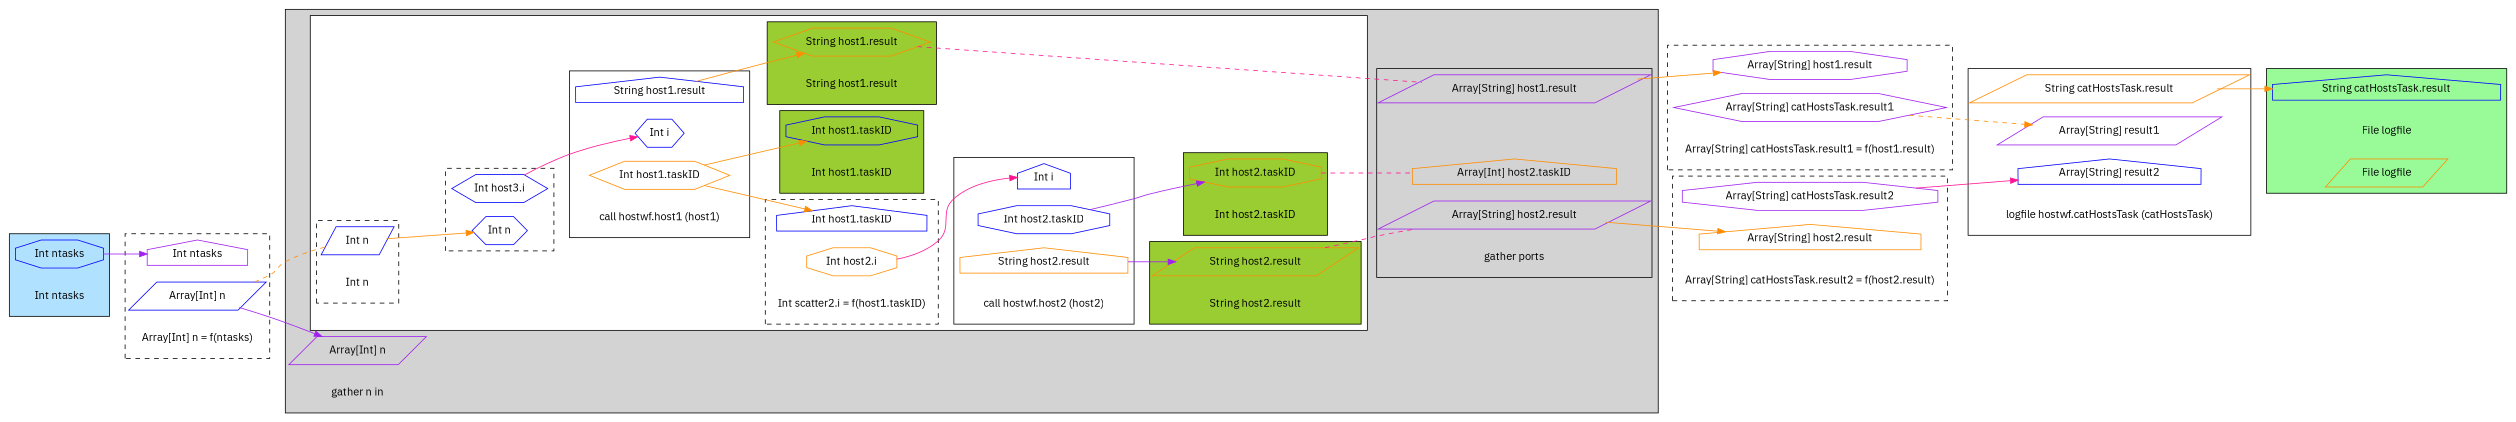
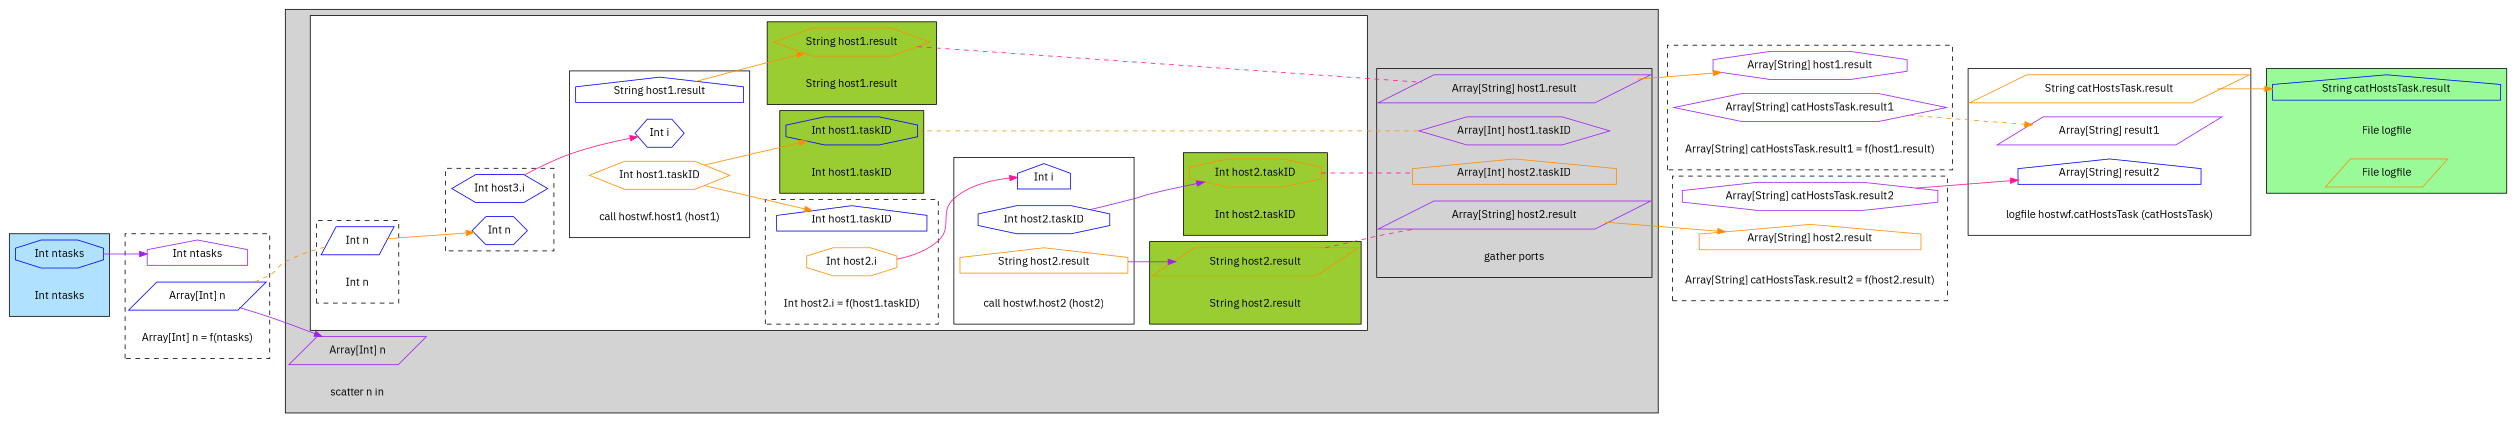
node "Array[Int] host1.taskID": added
node "Int scatter2.i = f(host1.taskID)": label "Int scatter2.i = f(host1.taskID)" -> "Int host2.i = f(host1.taskID)"
node "gather n in": label "gather n in" -> "scatter n in"
